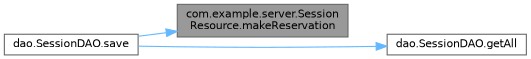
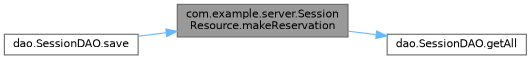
edge "dao.SessionDAO.save" -> "dao.SessionDAO.getAll": now "com.example.server.Session Resource.makeReservation" -> "dao.SessionDAO.getAll"
